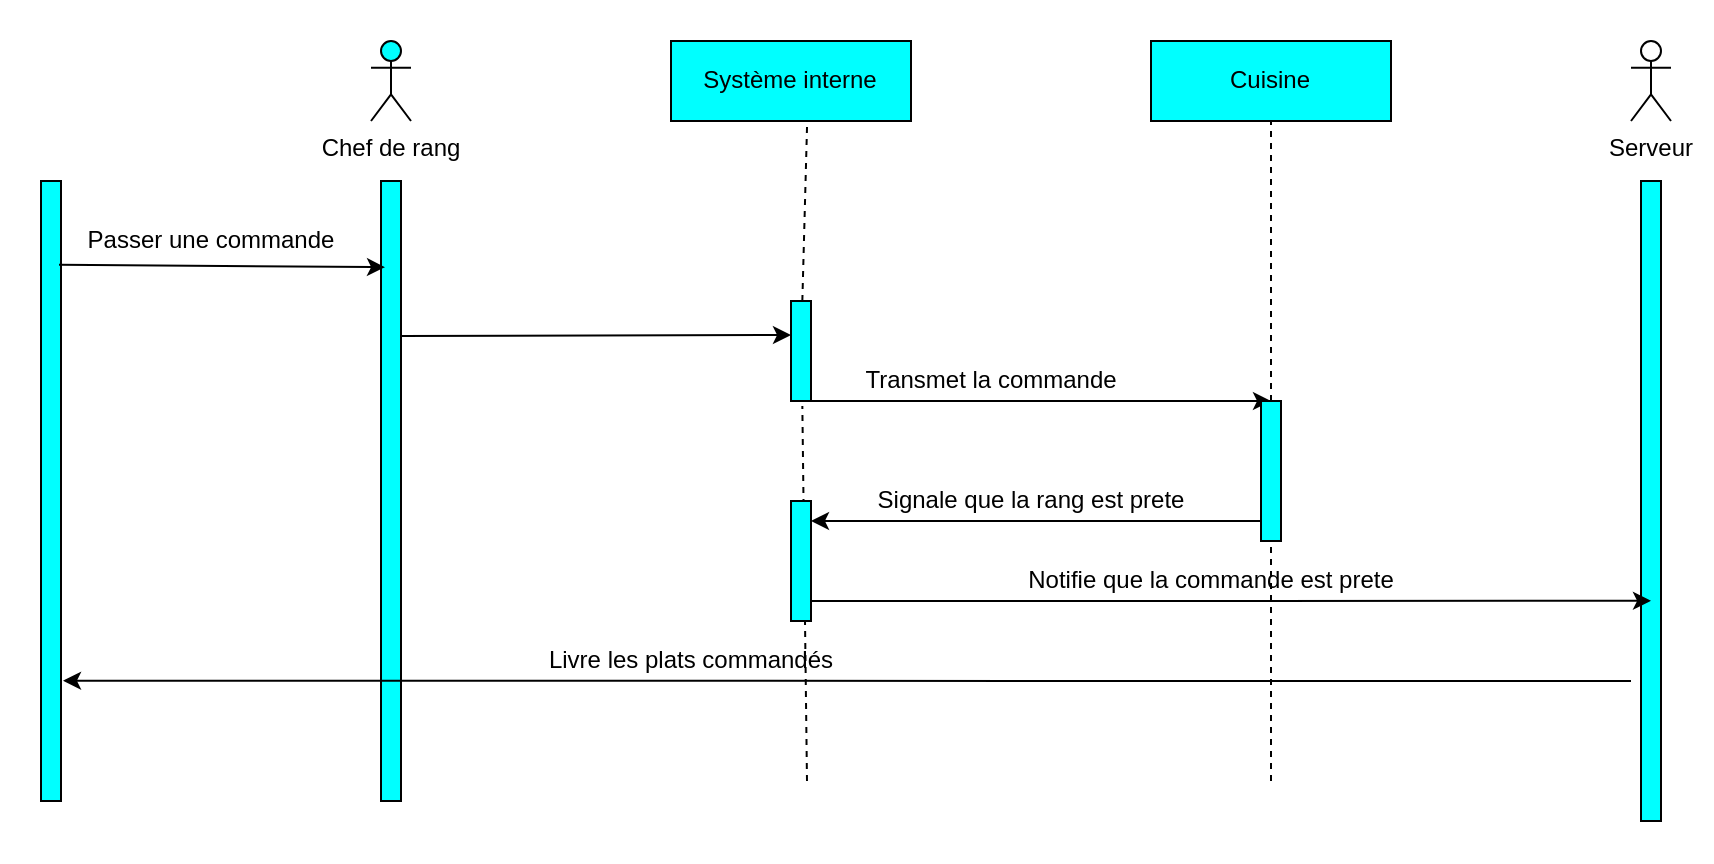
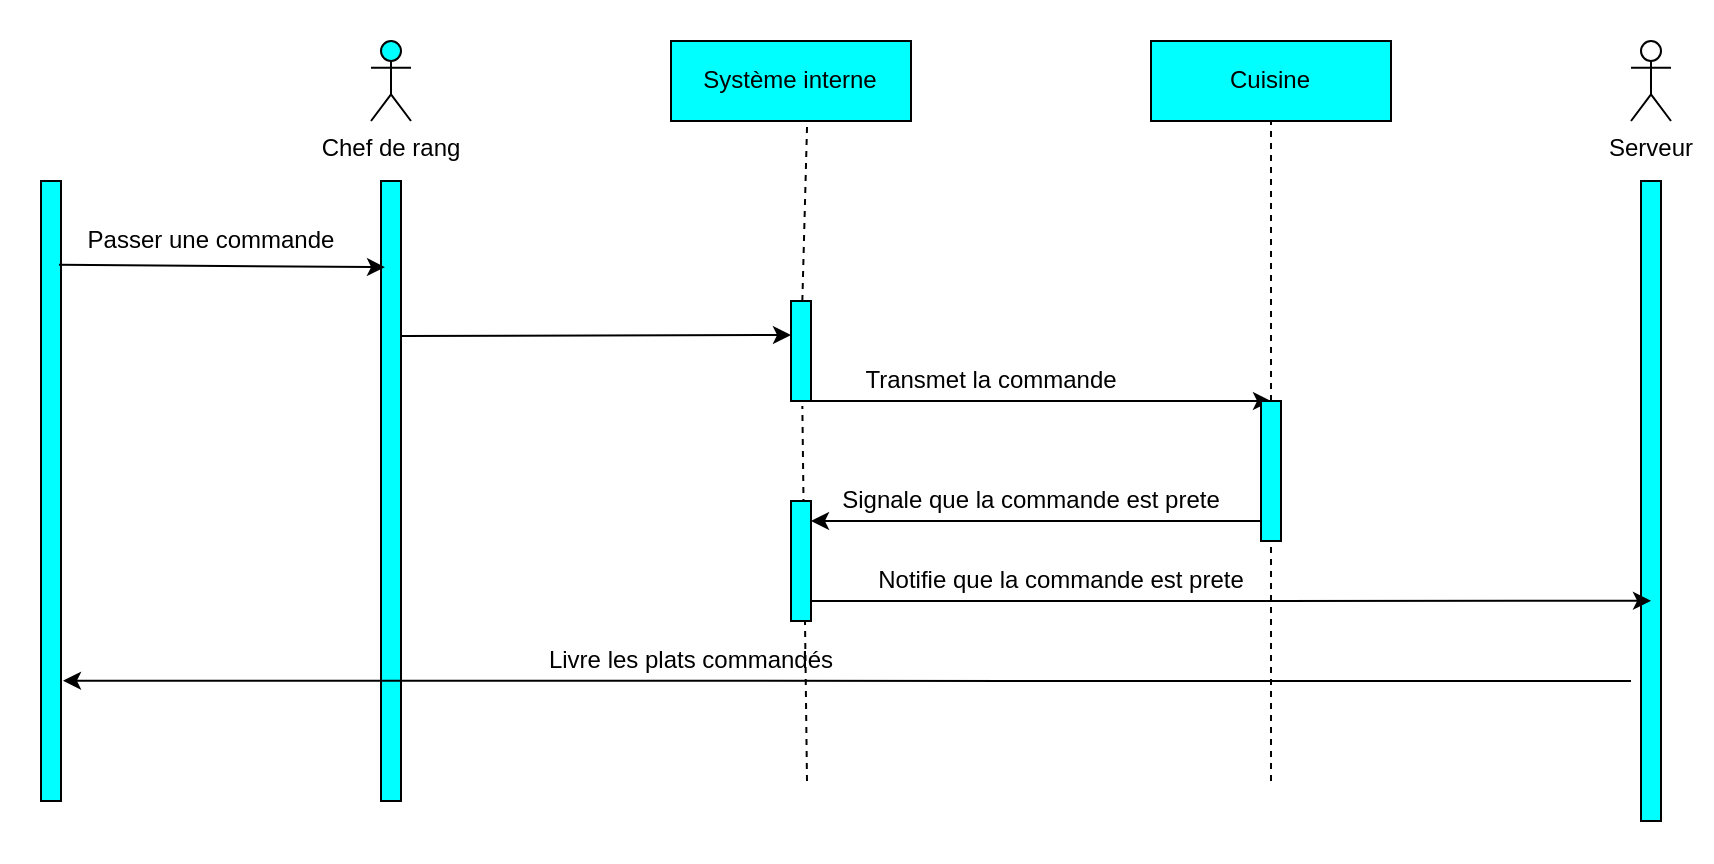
node "Signale que la rang est prete": label "Signale que la rang est prete" -> "Signale que la commande est prete"
node "Notifie que la commande est prete": moved (1211, 581) -> (1061, 581)
